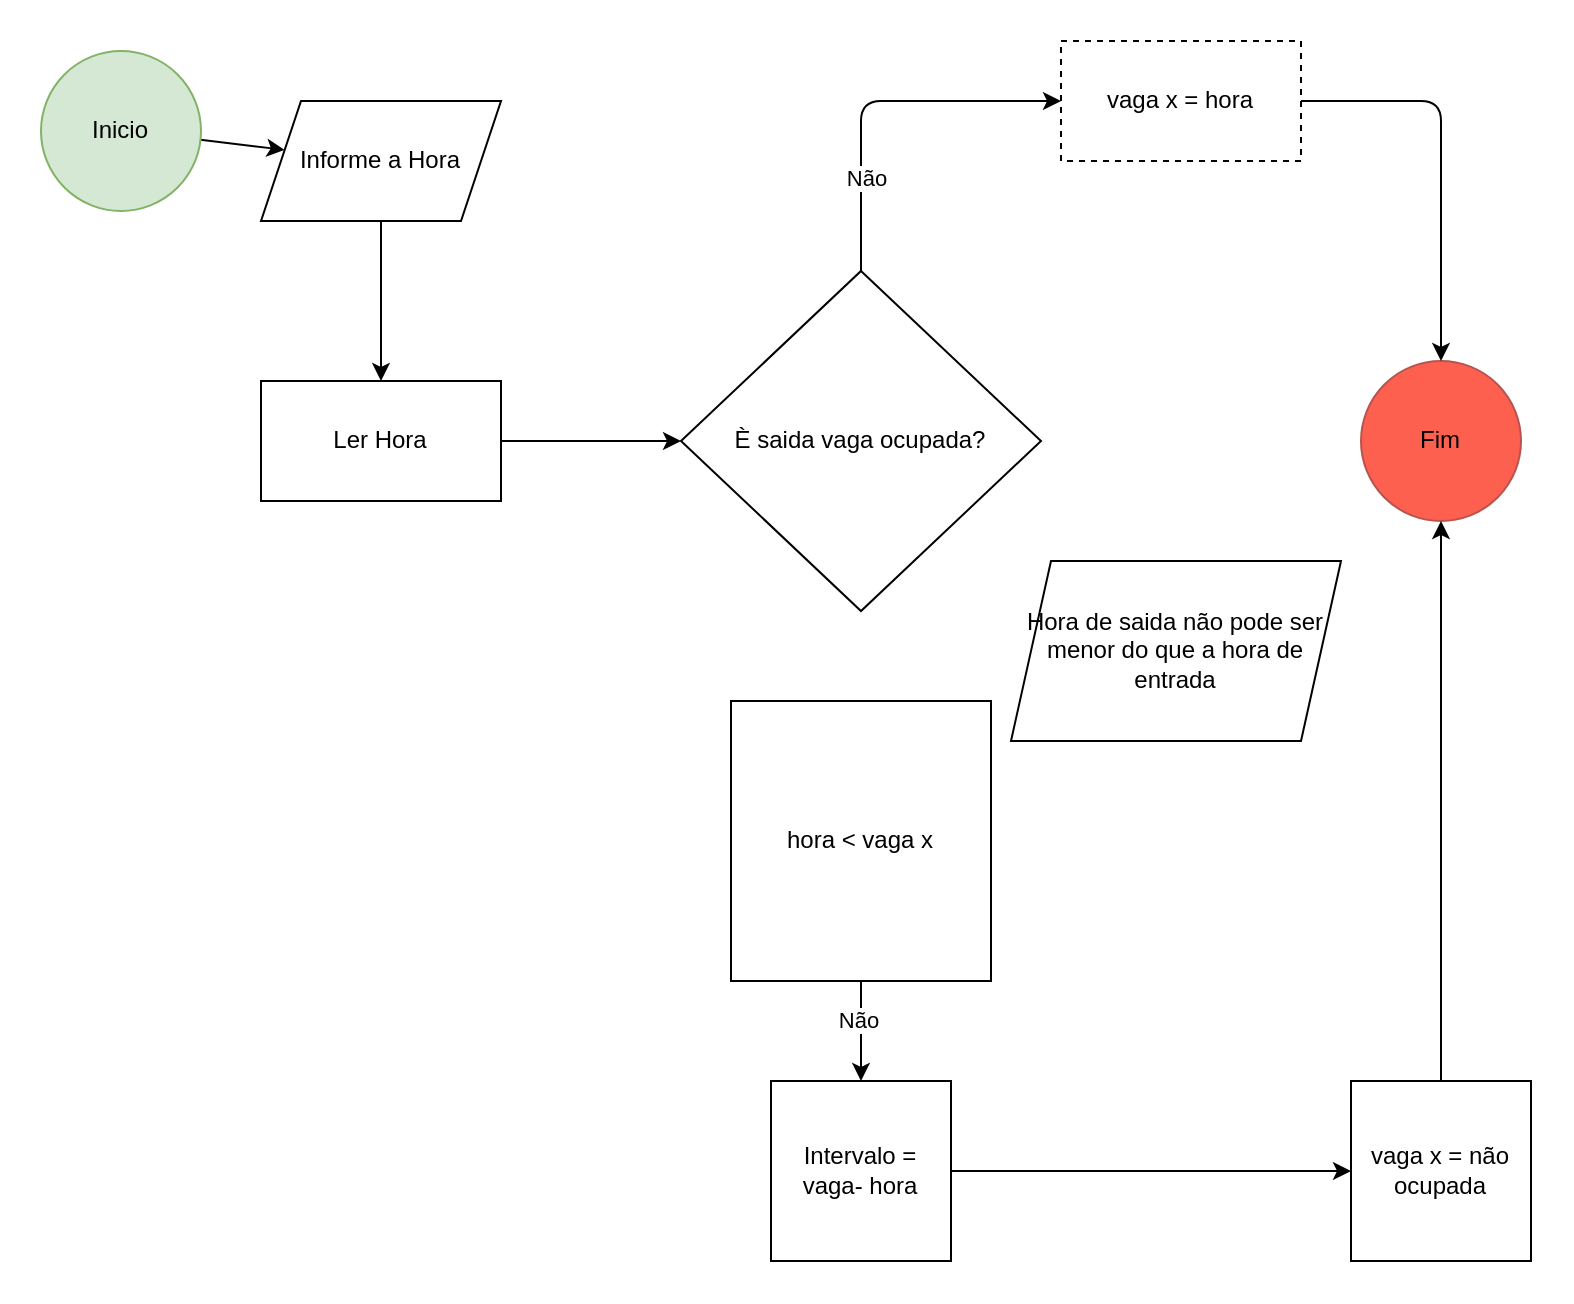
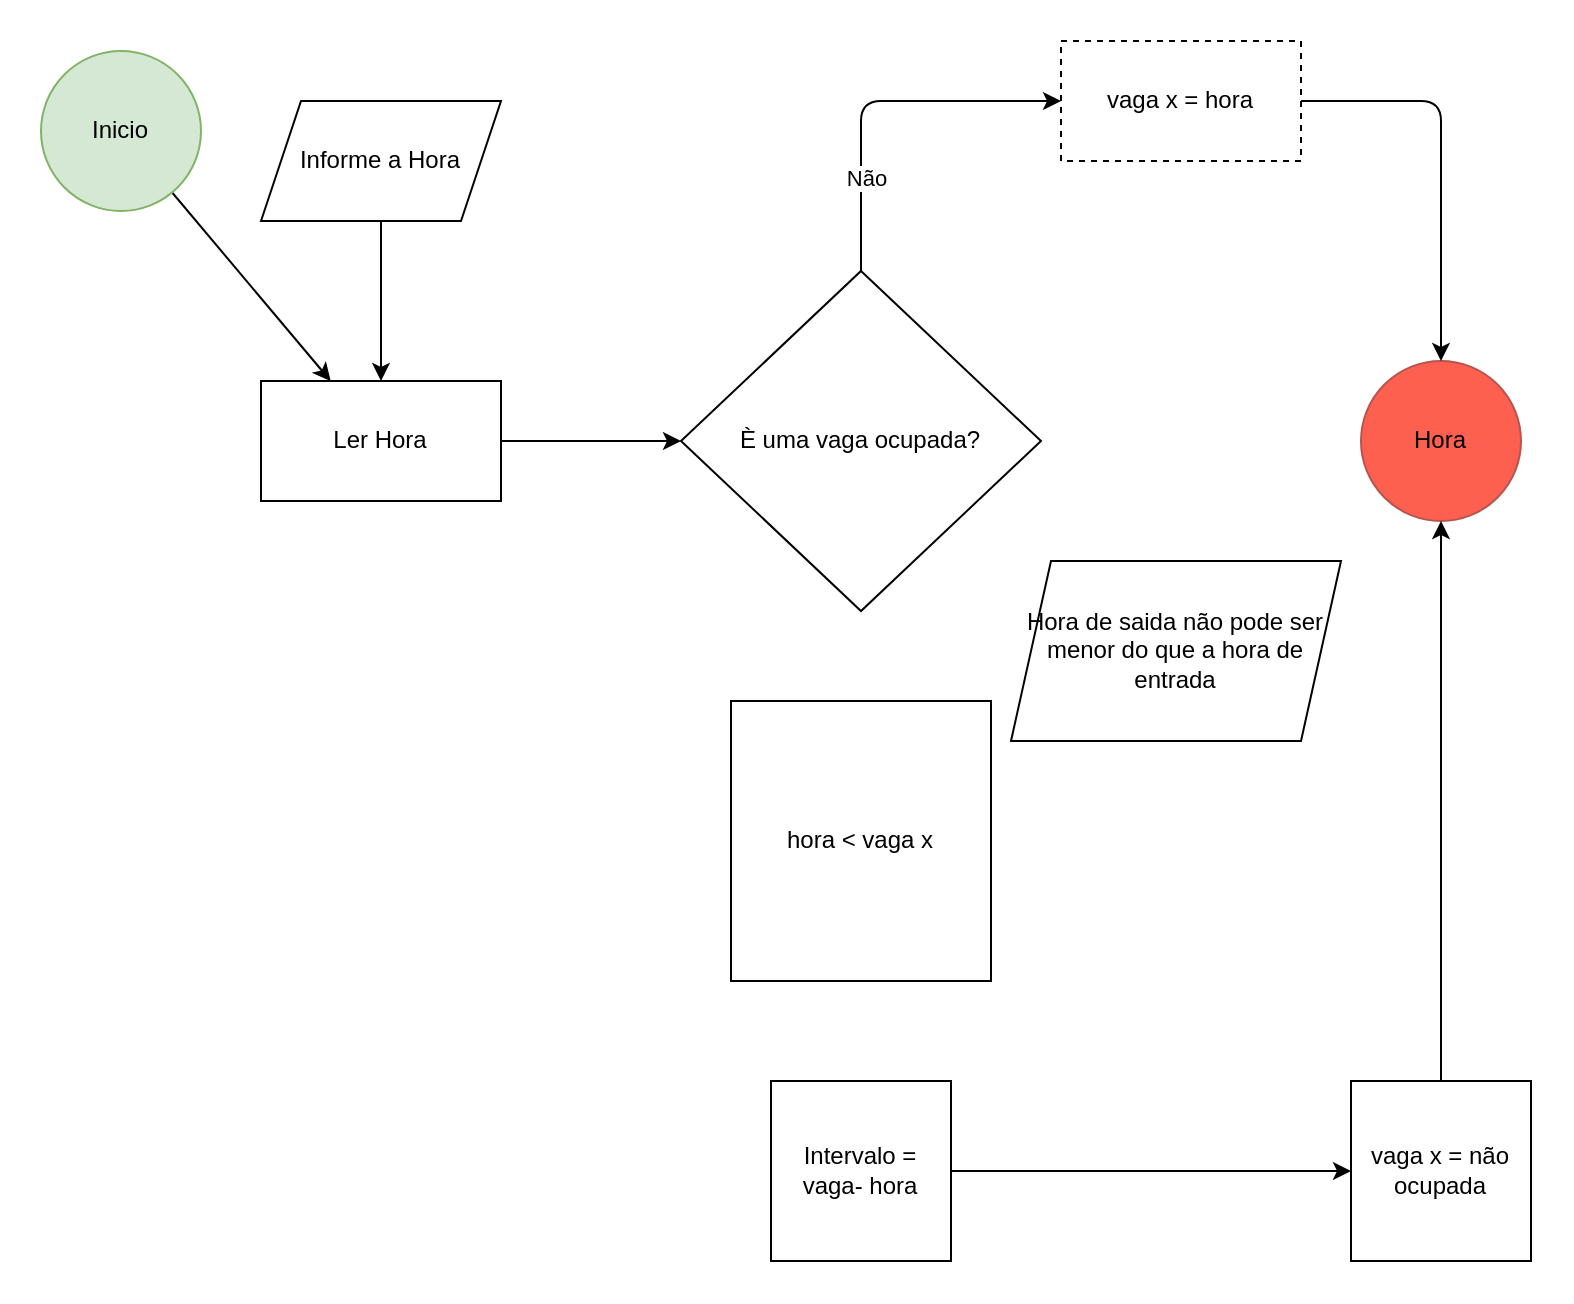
edge "Inicio" -> "Informe a Hora": now "Inicio" -> "Ler Hora"
node "È saida vaga ocupada?": label "È saida vaga ocupada?" -> "È uma vaga ocupada?"
node "Fim": label "Fim" -> "Hora"
edge "hora < vaga x" -> "Intervalo = vaga- hora": removed, label "Não"
